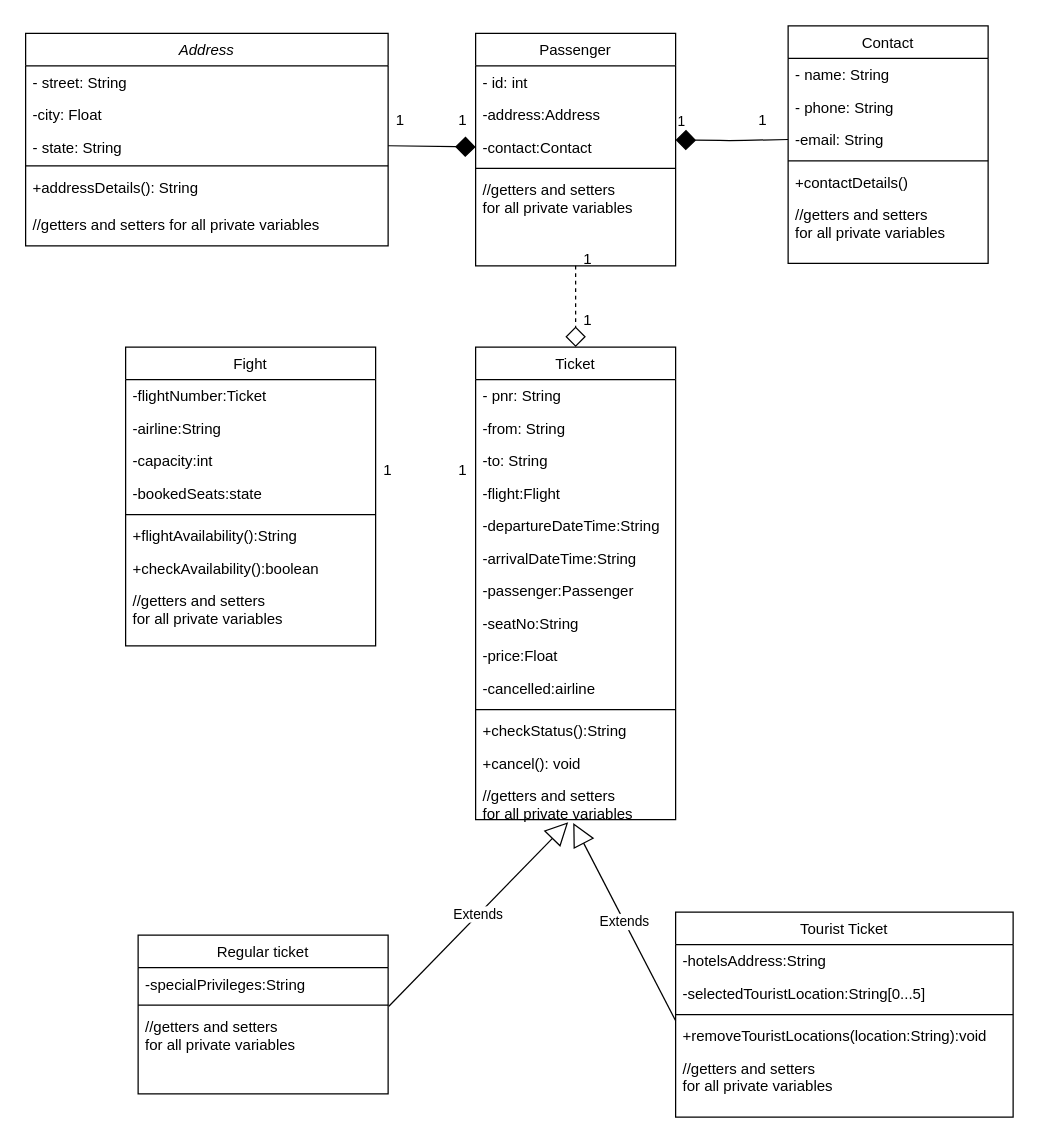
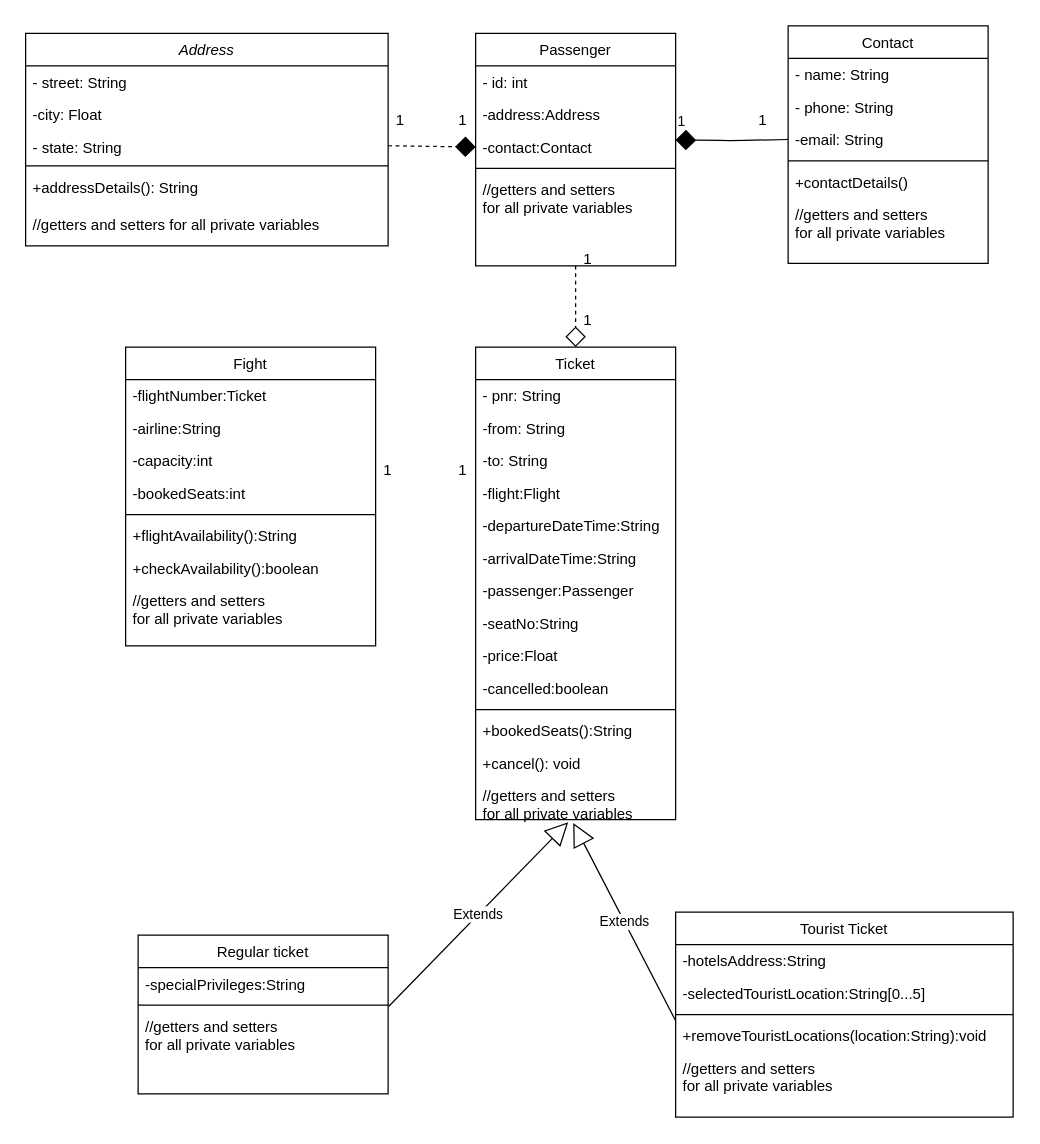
edge "- state: String" -> "-contact:Contact": style solid -> dashed
node "-bookedSeats:state": label "-bookedSeats:state" -> "-bookedSeats:int"
node "-cancelled:airline": label "-cancelled:airline" -> "-cancelled:boolean"
node "+checkStatus():String": label "+checkStatus():String" -> "+bookedSeats():String"
